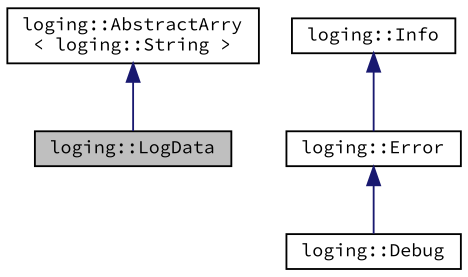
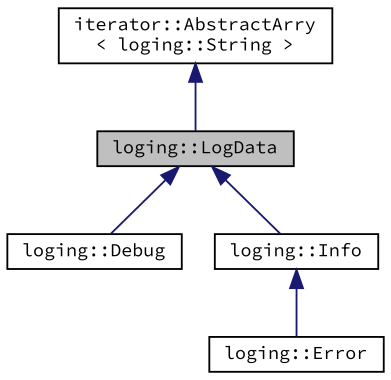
node "loging::AbstractArry < loging::String >": label "loging::AbstractArry < loging::String >" -> "iterator::AbstractArry < loging::String >"
edge "loging::Info" -> "loging::LogData": added
edge "loging::Debug" -> "loging::Error": now "loging::Debug" -> "loging::LogData"
